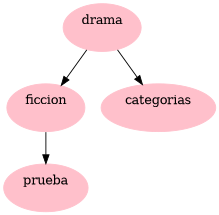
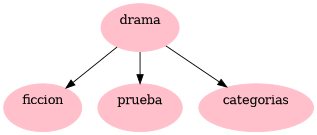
edge "ficcion" -> "prueba": now "drama" -> "prueba"
